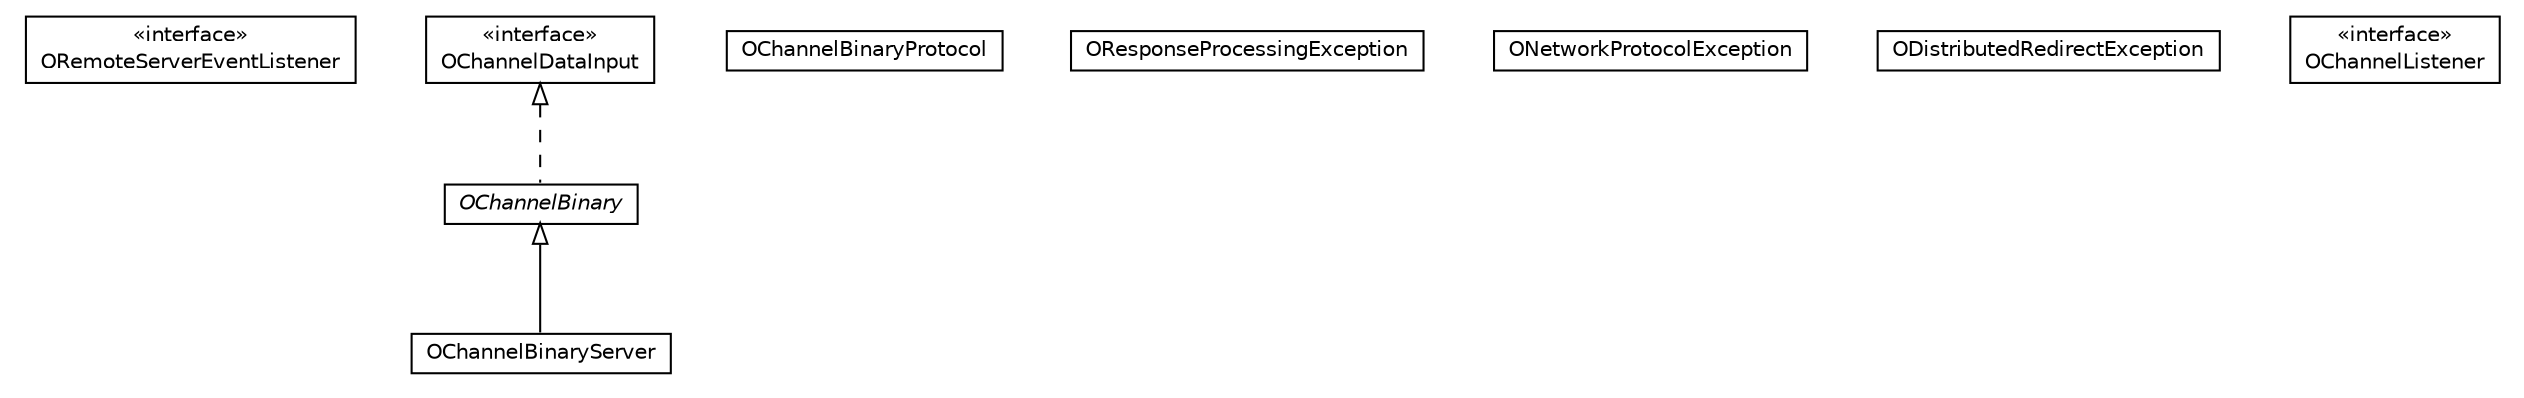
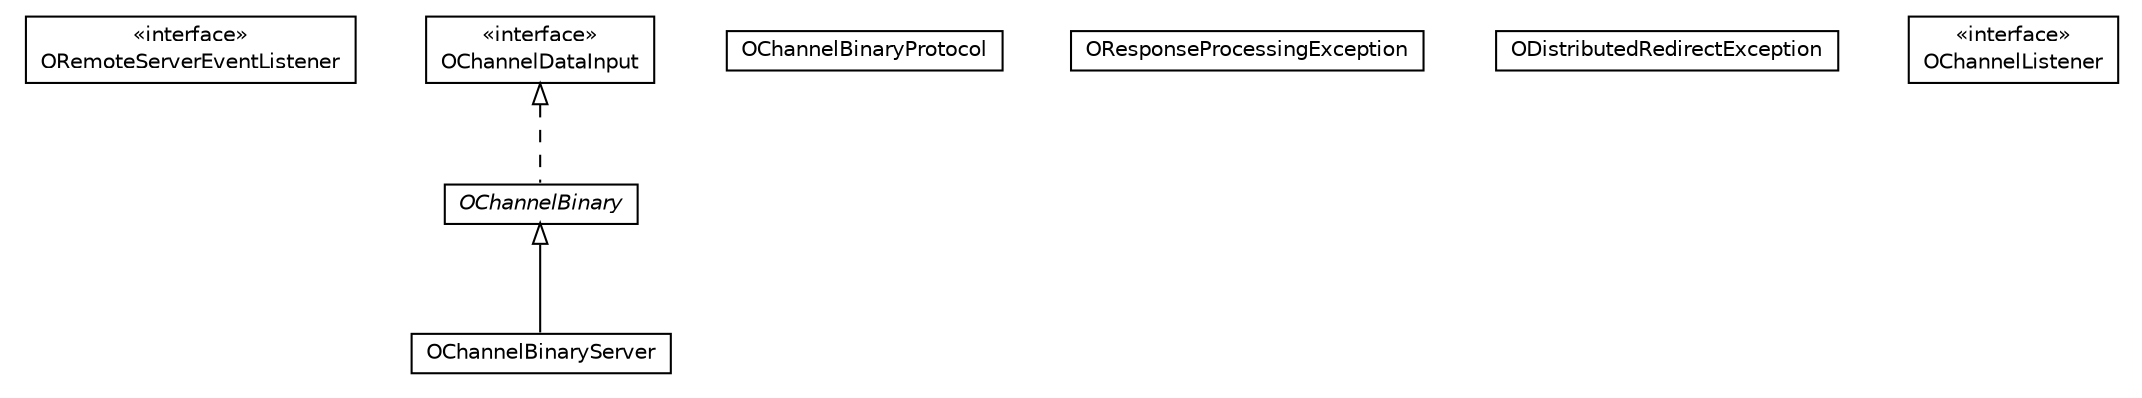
node "ONetworkProtocolException": removed
